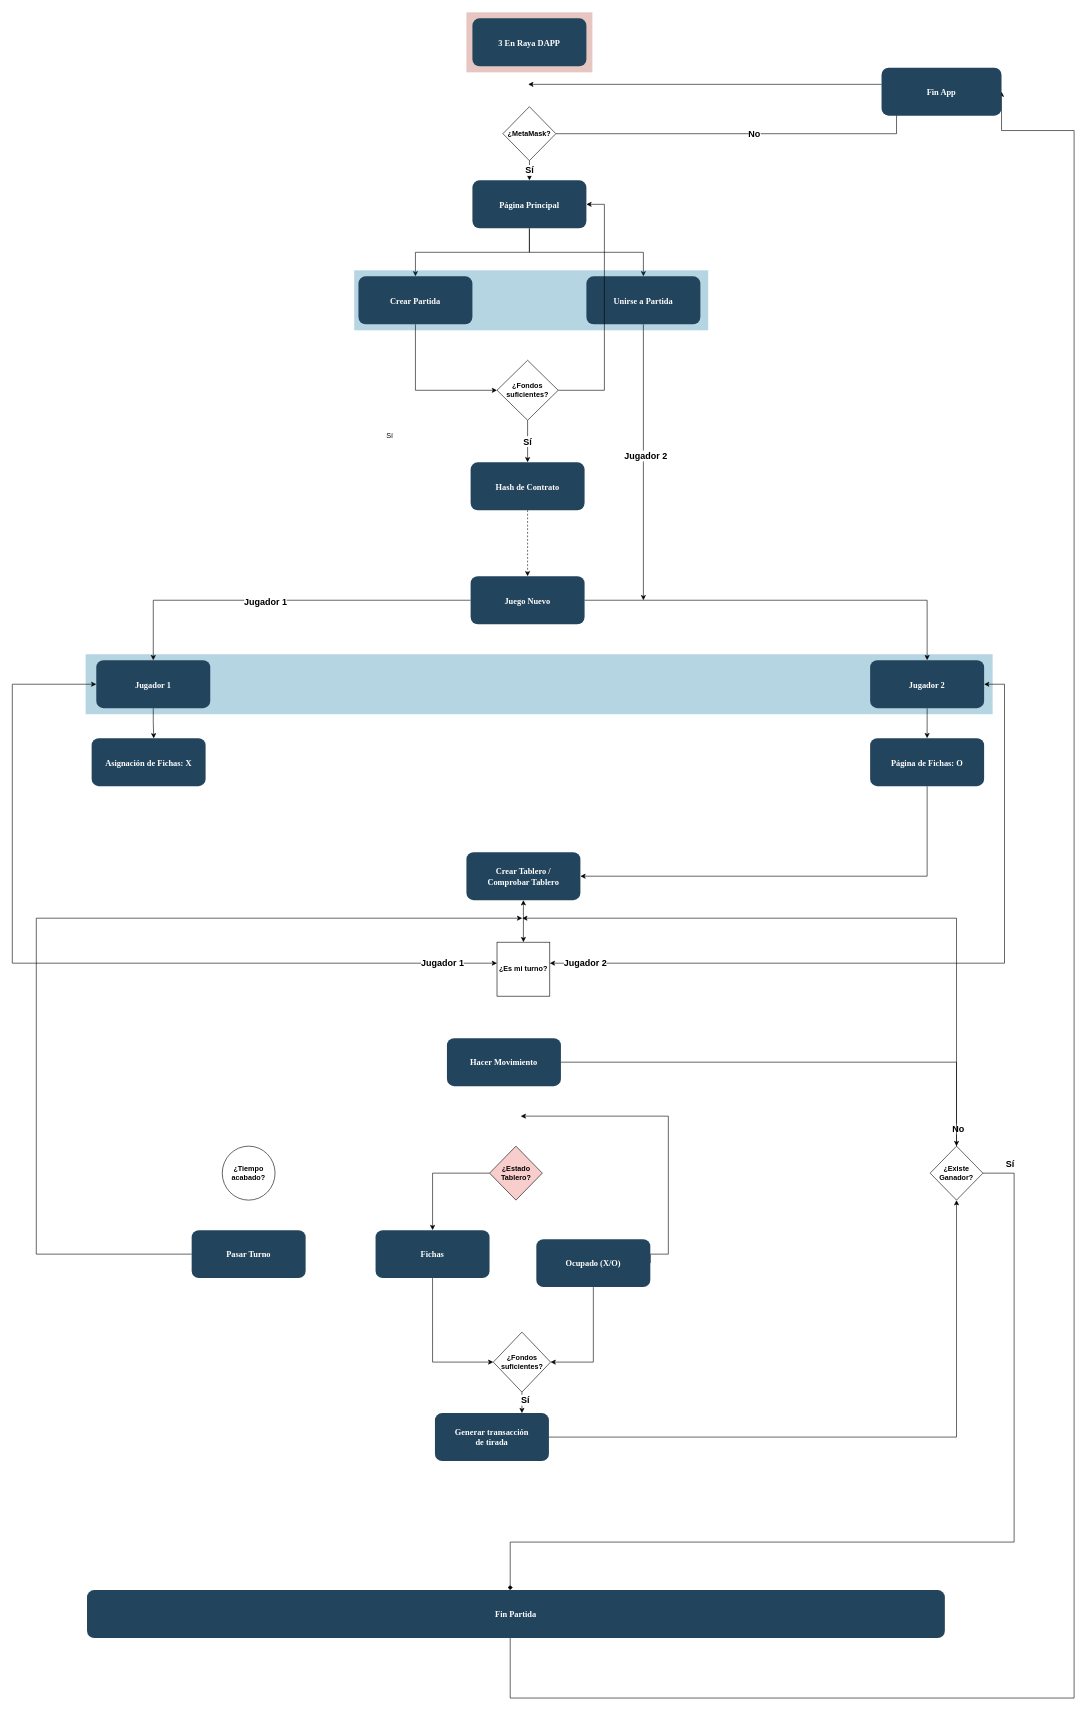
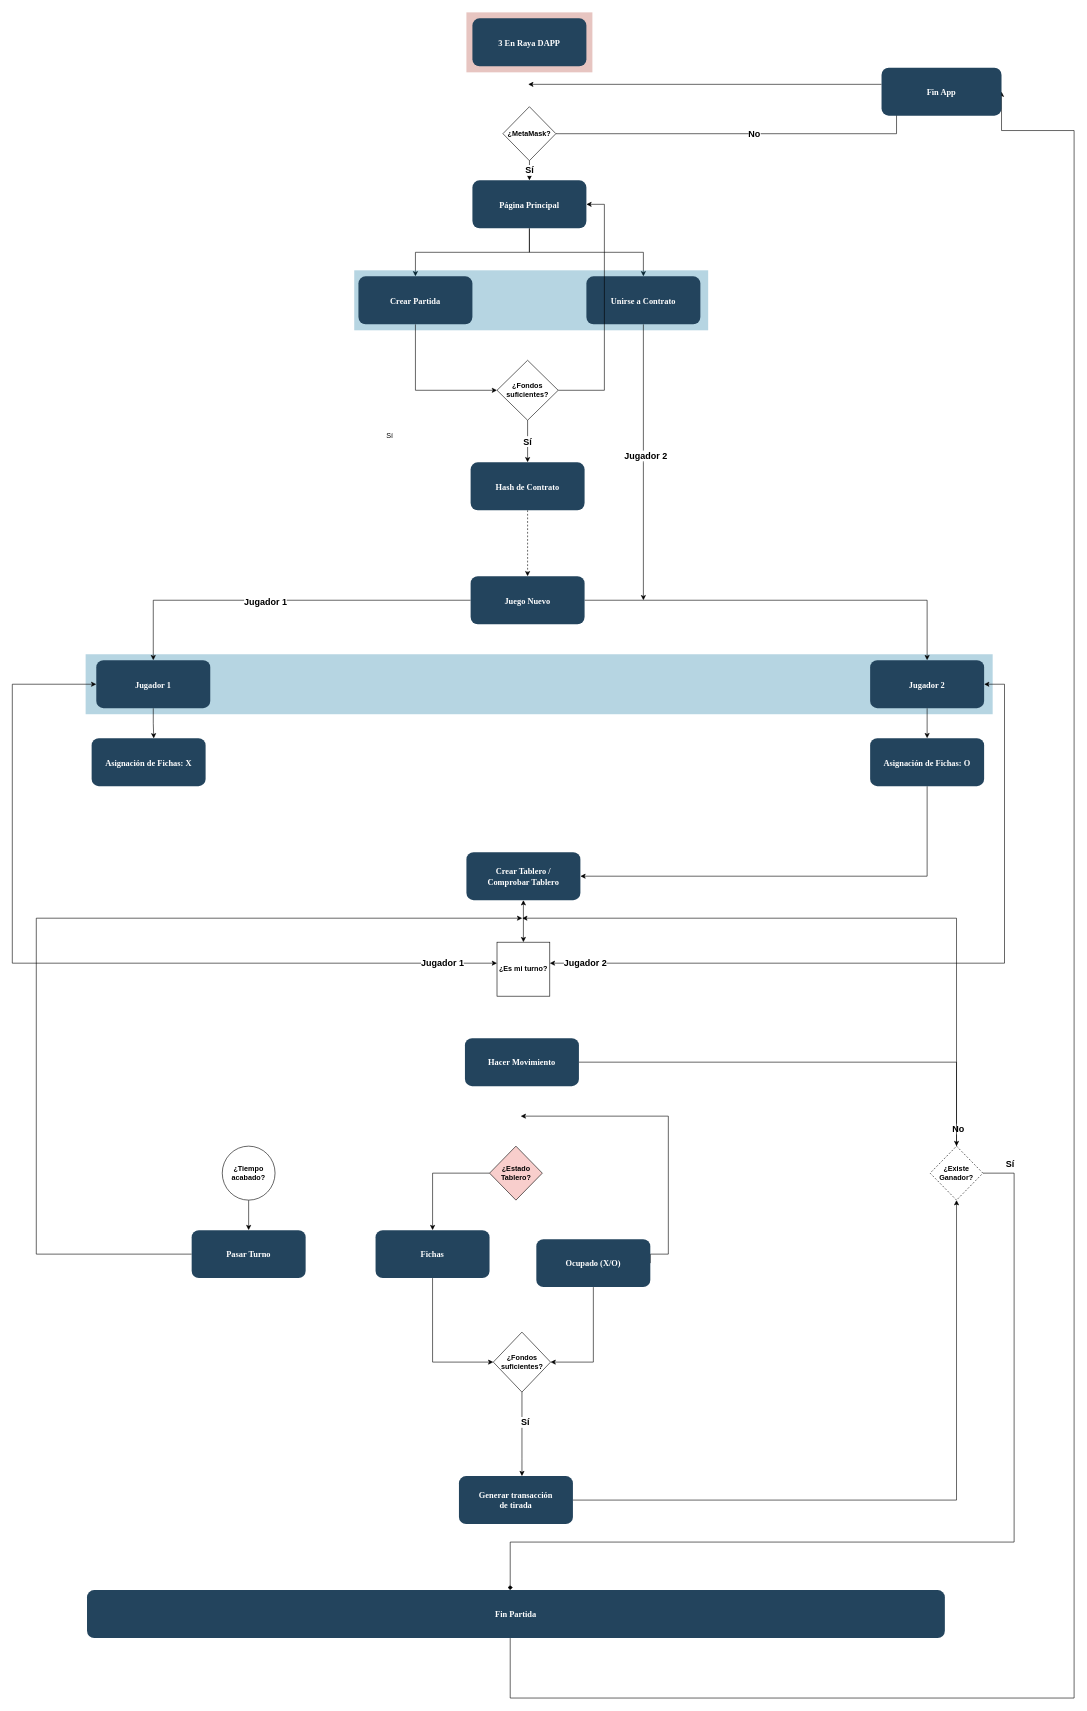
node "Unirse a Partida": label "Unirse a Partida" -> "Unirse a Contrato"
node "Página de Fichas: O": label "Página de Fichas: O" -> "Asignación de Fichas: O"
node "Hacer Movimiento": moved (504, 1062) -> (522, 1062)
node "¿Existe Ganador?": style solid -> dashed
edge "¿Tiempo acabado?" -> "Pasar Turno": added
node "Generar transacción de tirada": moved (492, 1437) -> (516, 1500)
